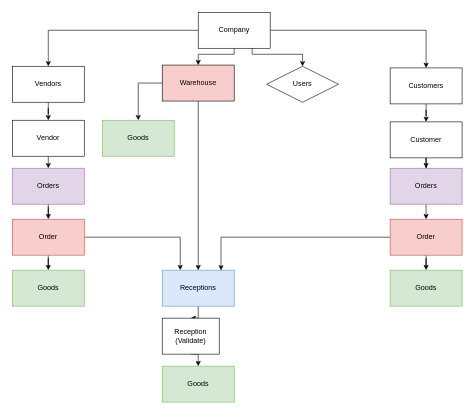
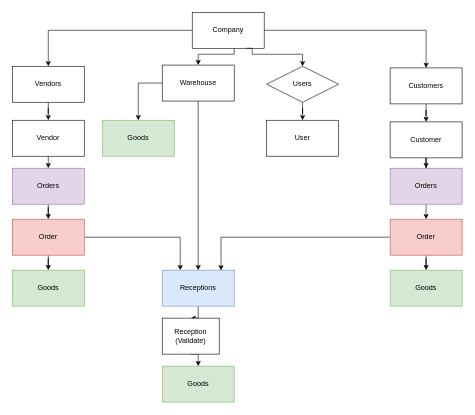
node "Company": moved (234, 30) -> (228, 30)
node "Warehouse": fillcolor #f8cecc -> #ffffff
edge "Users" -> "User": added
node "User": added
